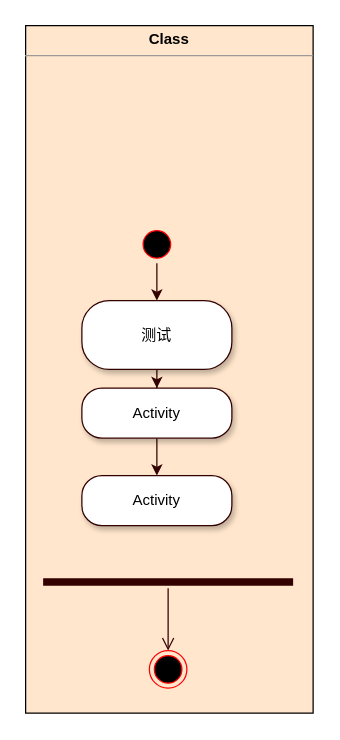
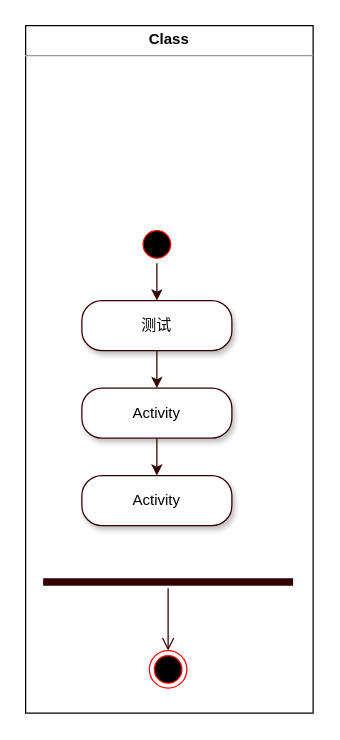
node "测试": size 150x69 -> 150x50
node "Class": fillcolor #ffe6cc -> #ffffff
